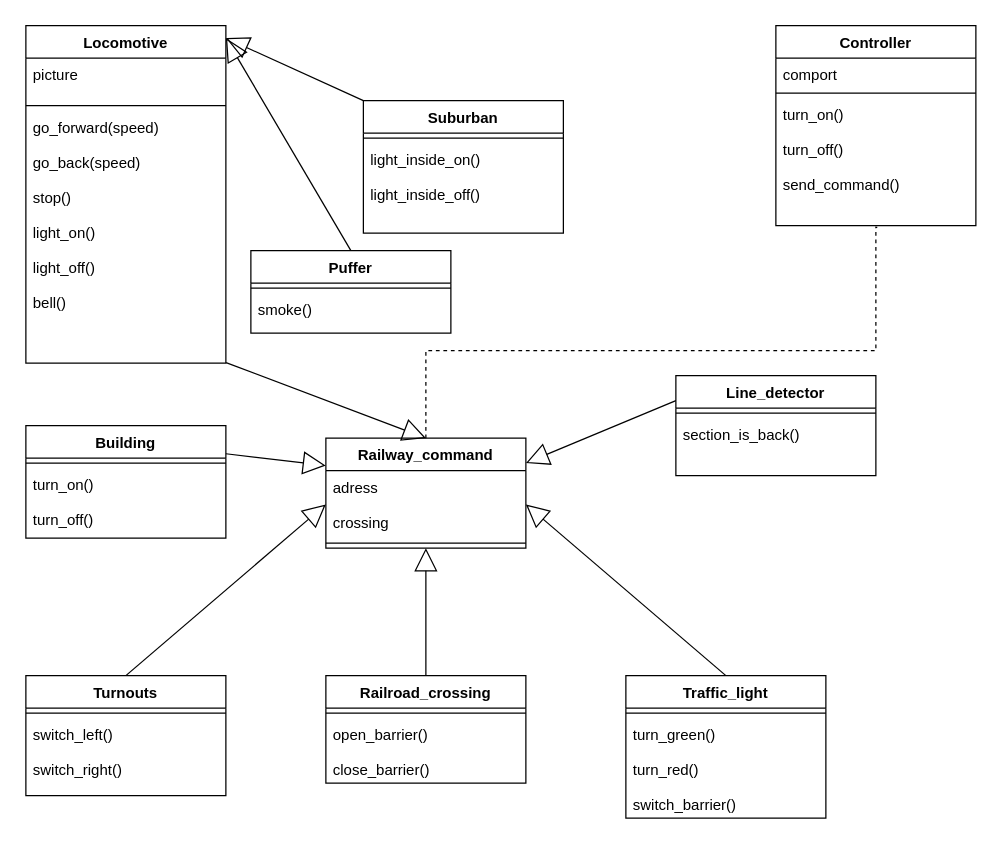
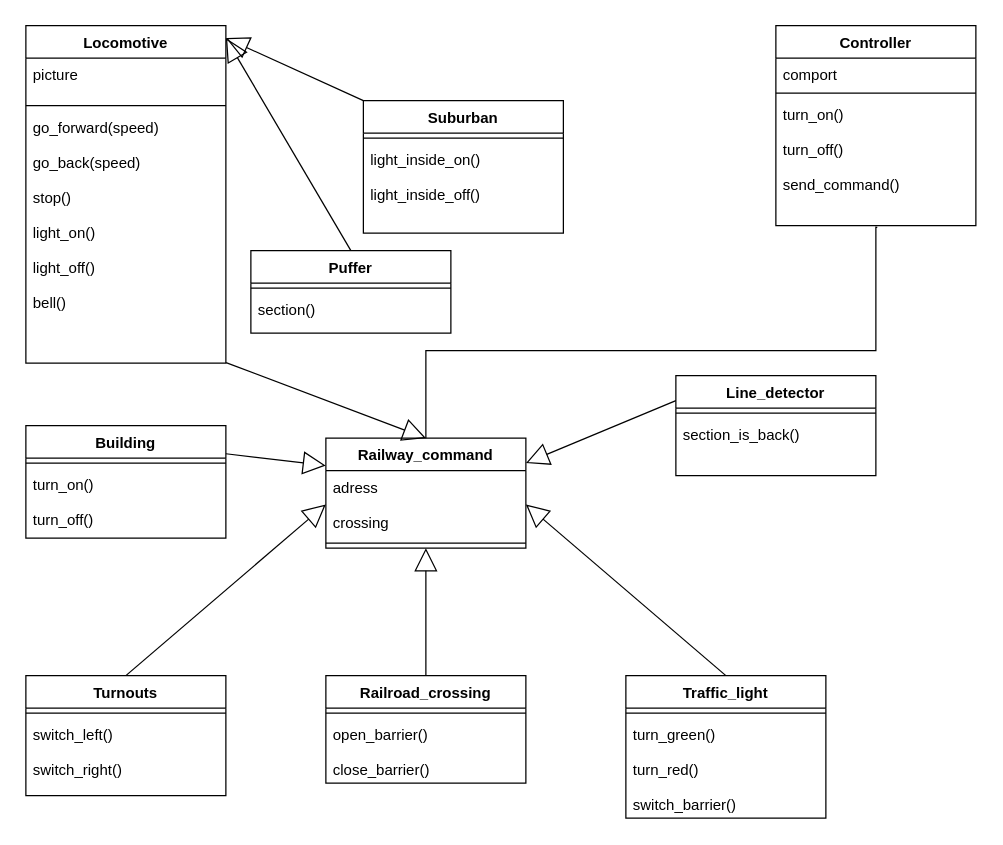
node "smoke()": label "smoke()" -> "section()"
edge "turn_on() turn_off() send_command()" -- "Railway_command": style dashed -> solid
